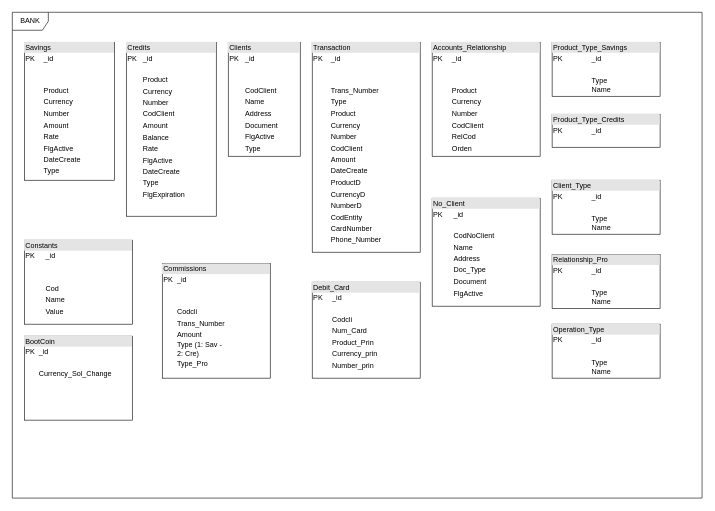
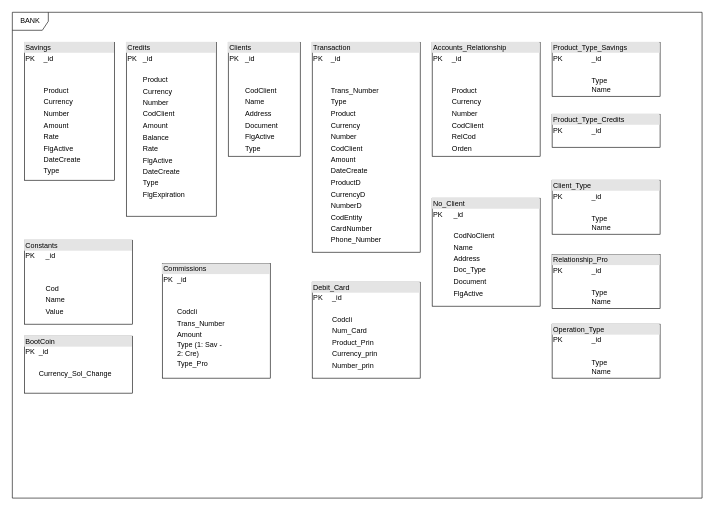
node "BootCoin PK _id Currency_Sol_Change": size 108x84 -> 108x57
